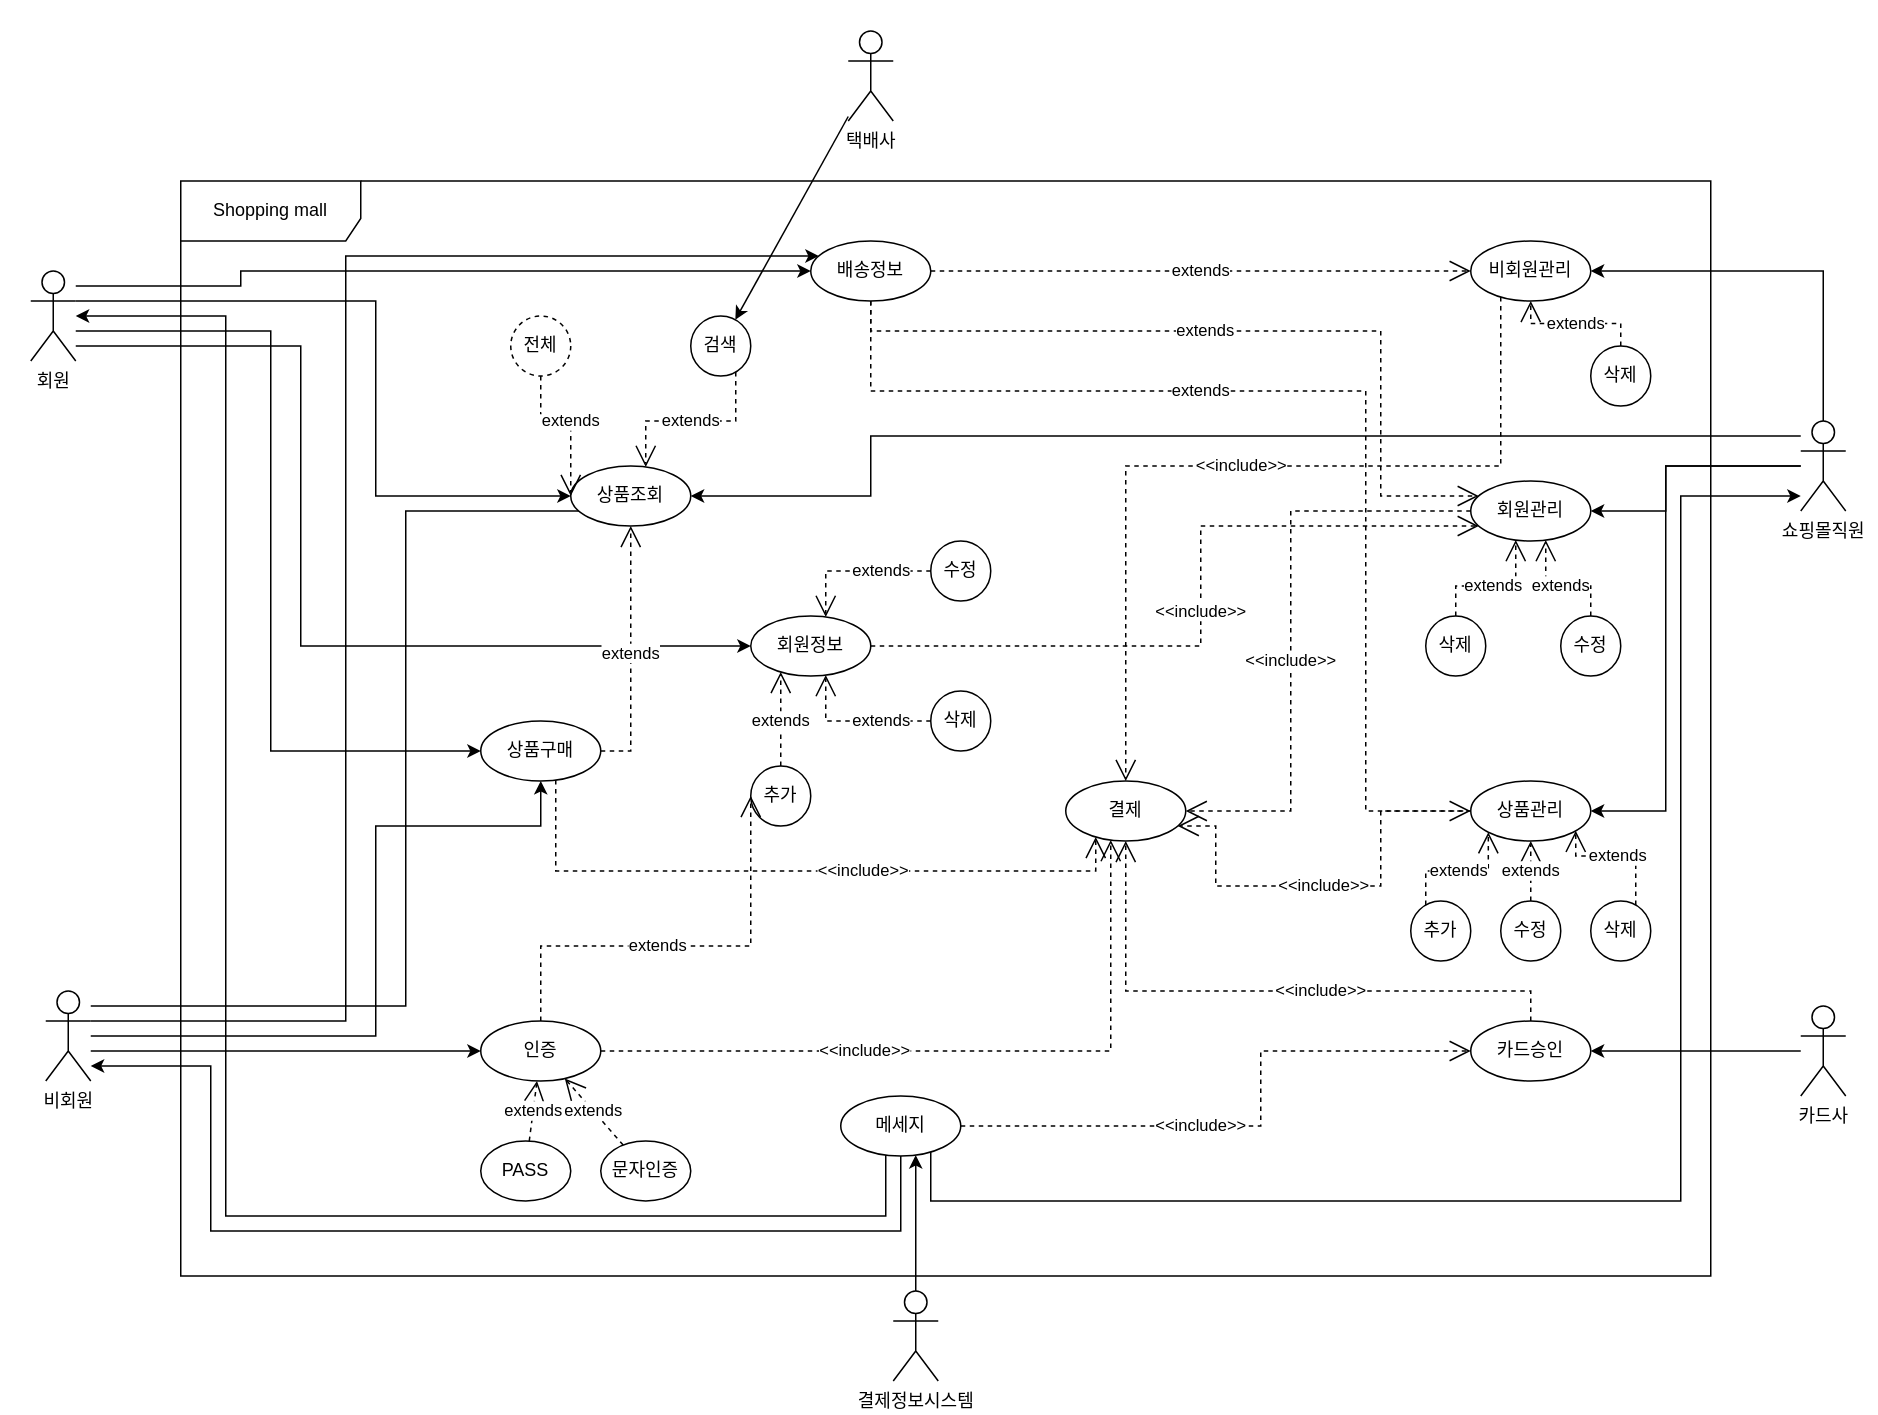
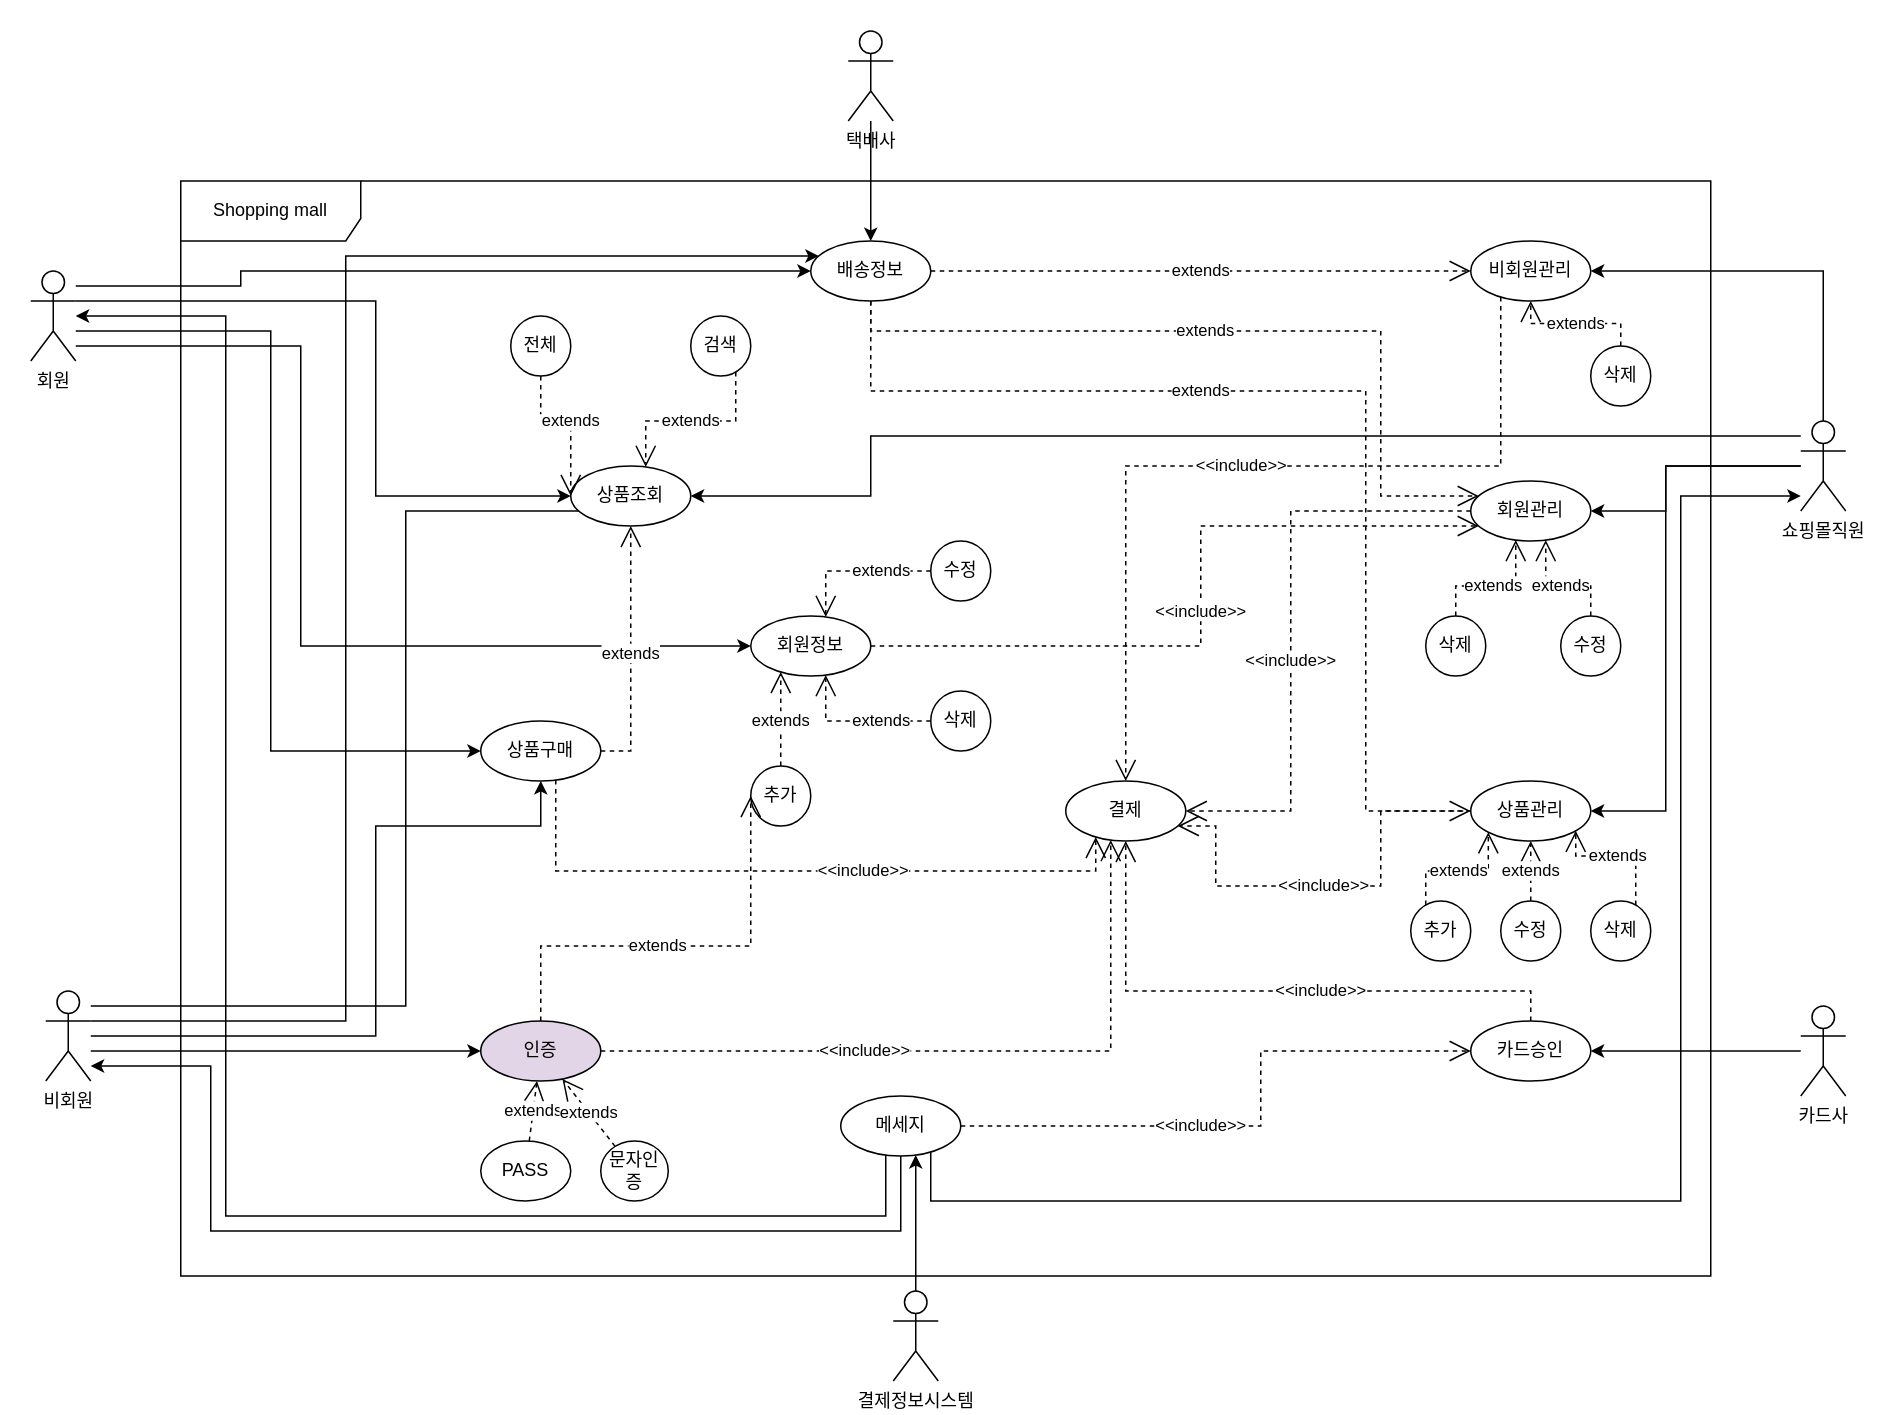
edge "택배사" -> "검색": now "택배사" -> "배송정보"
node "전체": style dashed -> solid
node "인증": fillcolor #ffffff -> #e1d5e7
node "문자인증": size 90x60 -> 68x60
